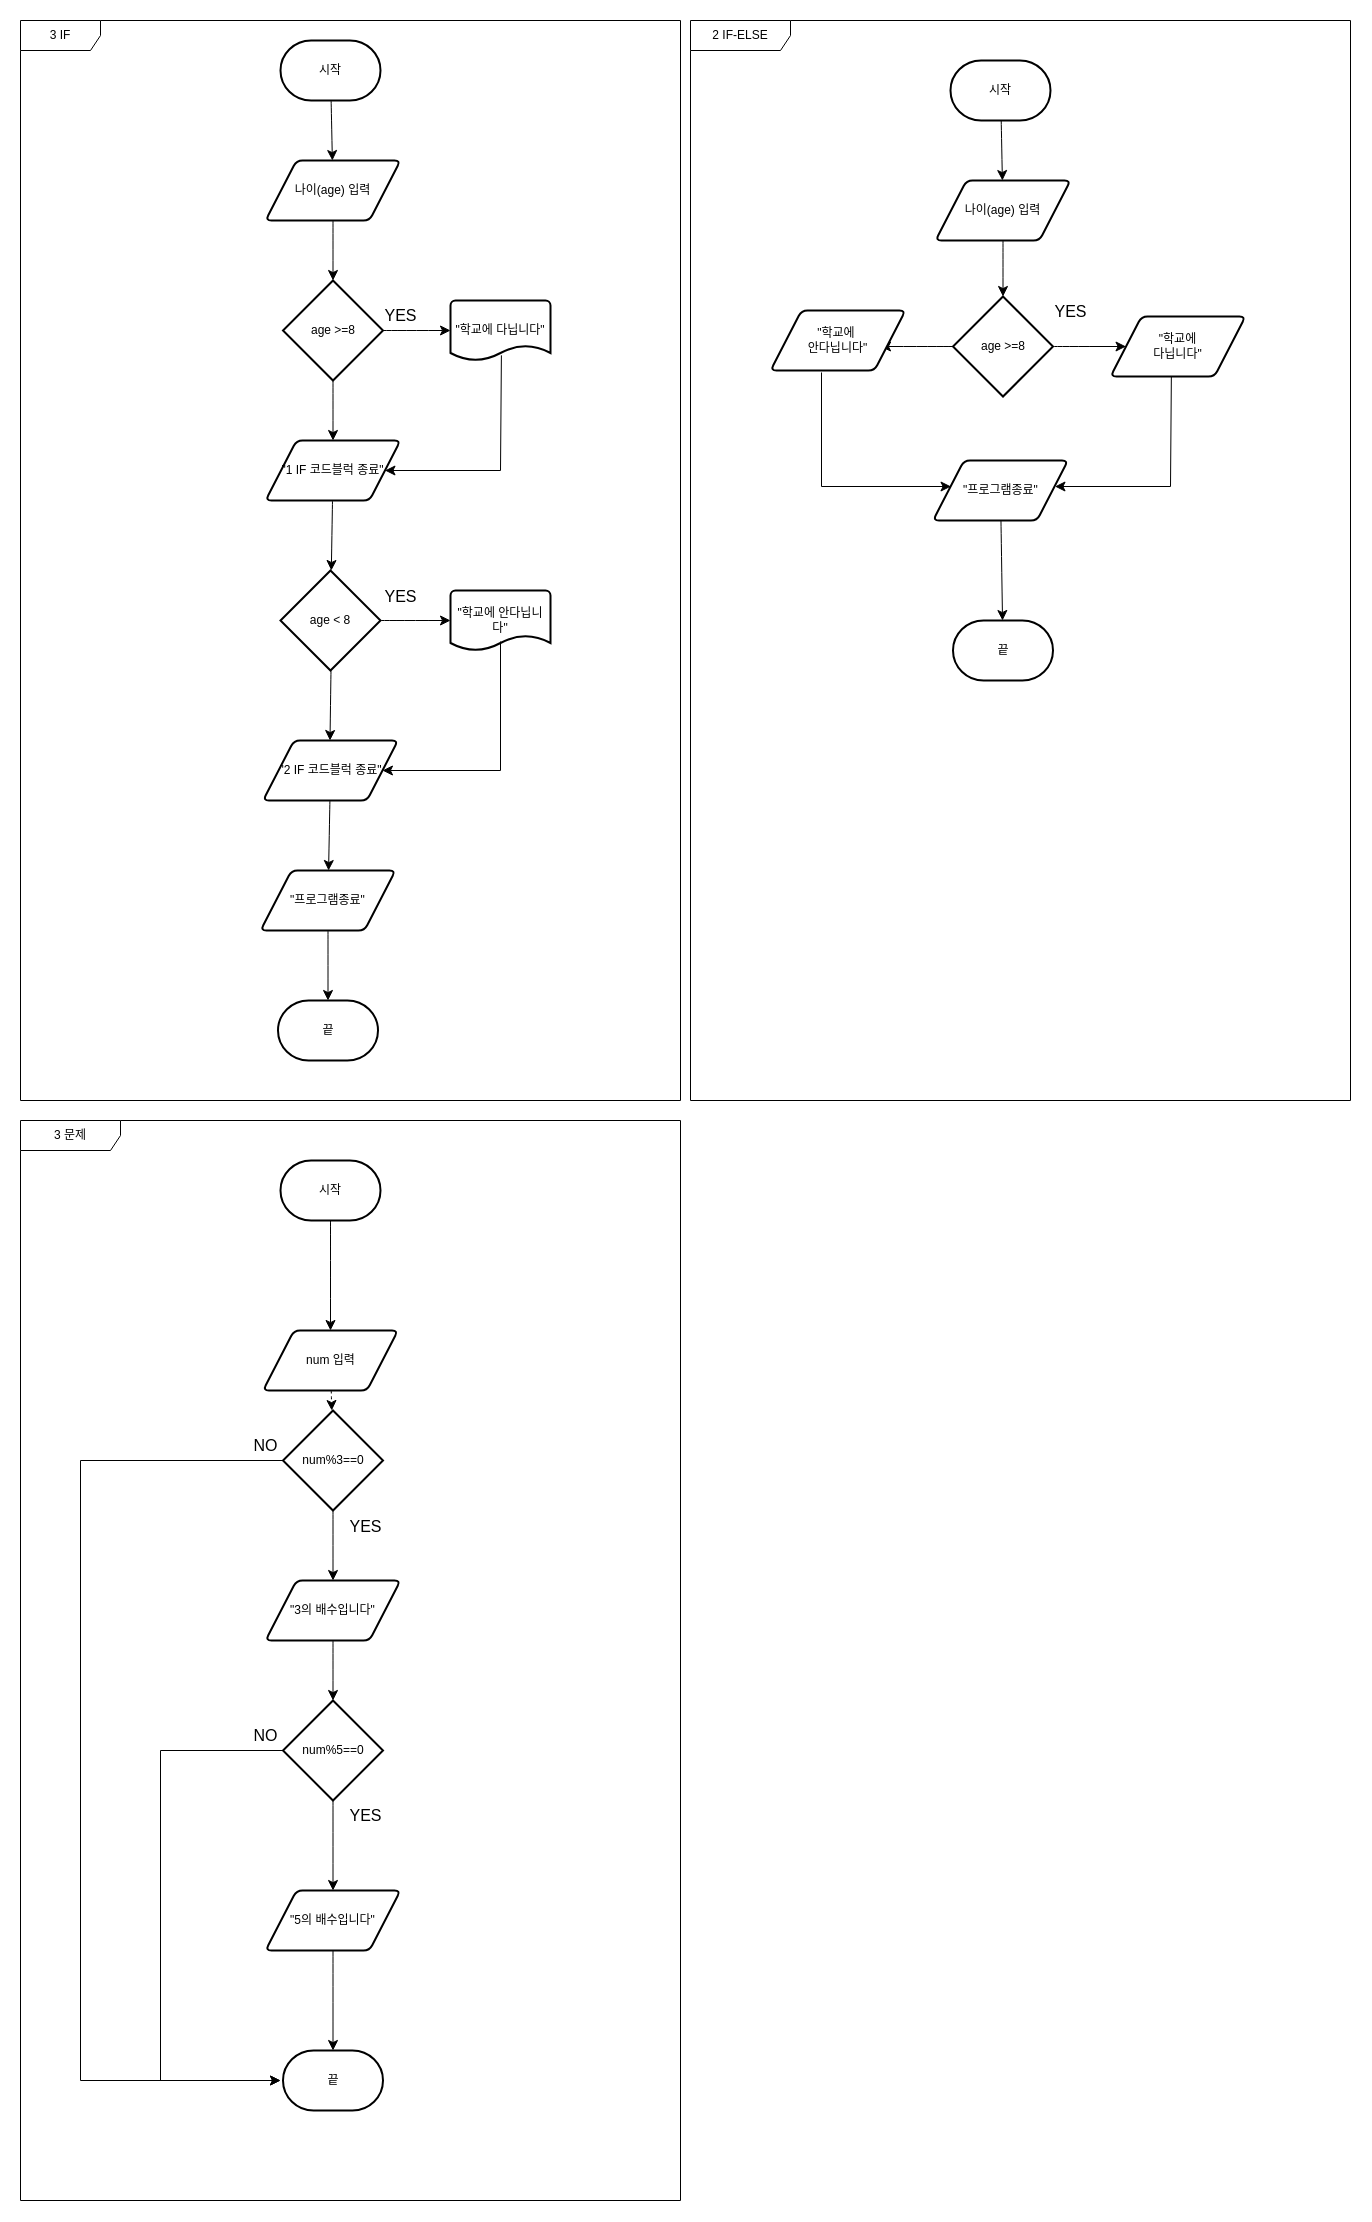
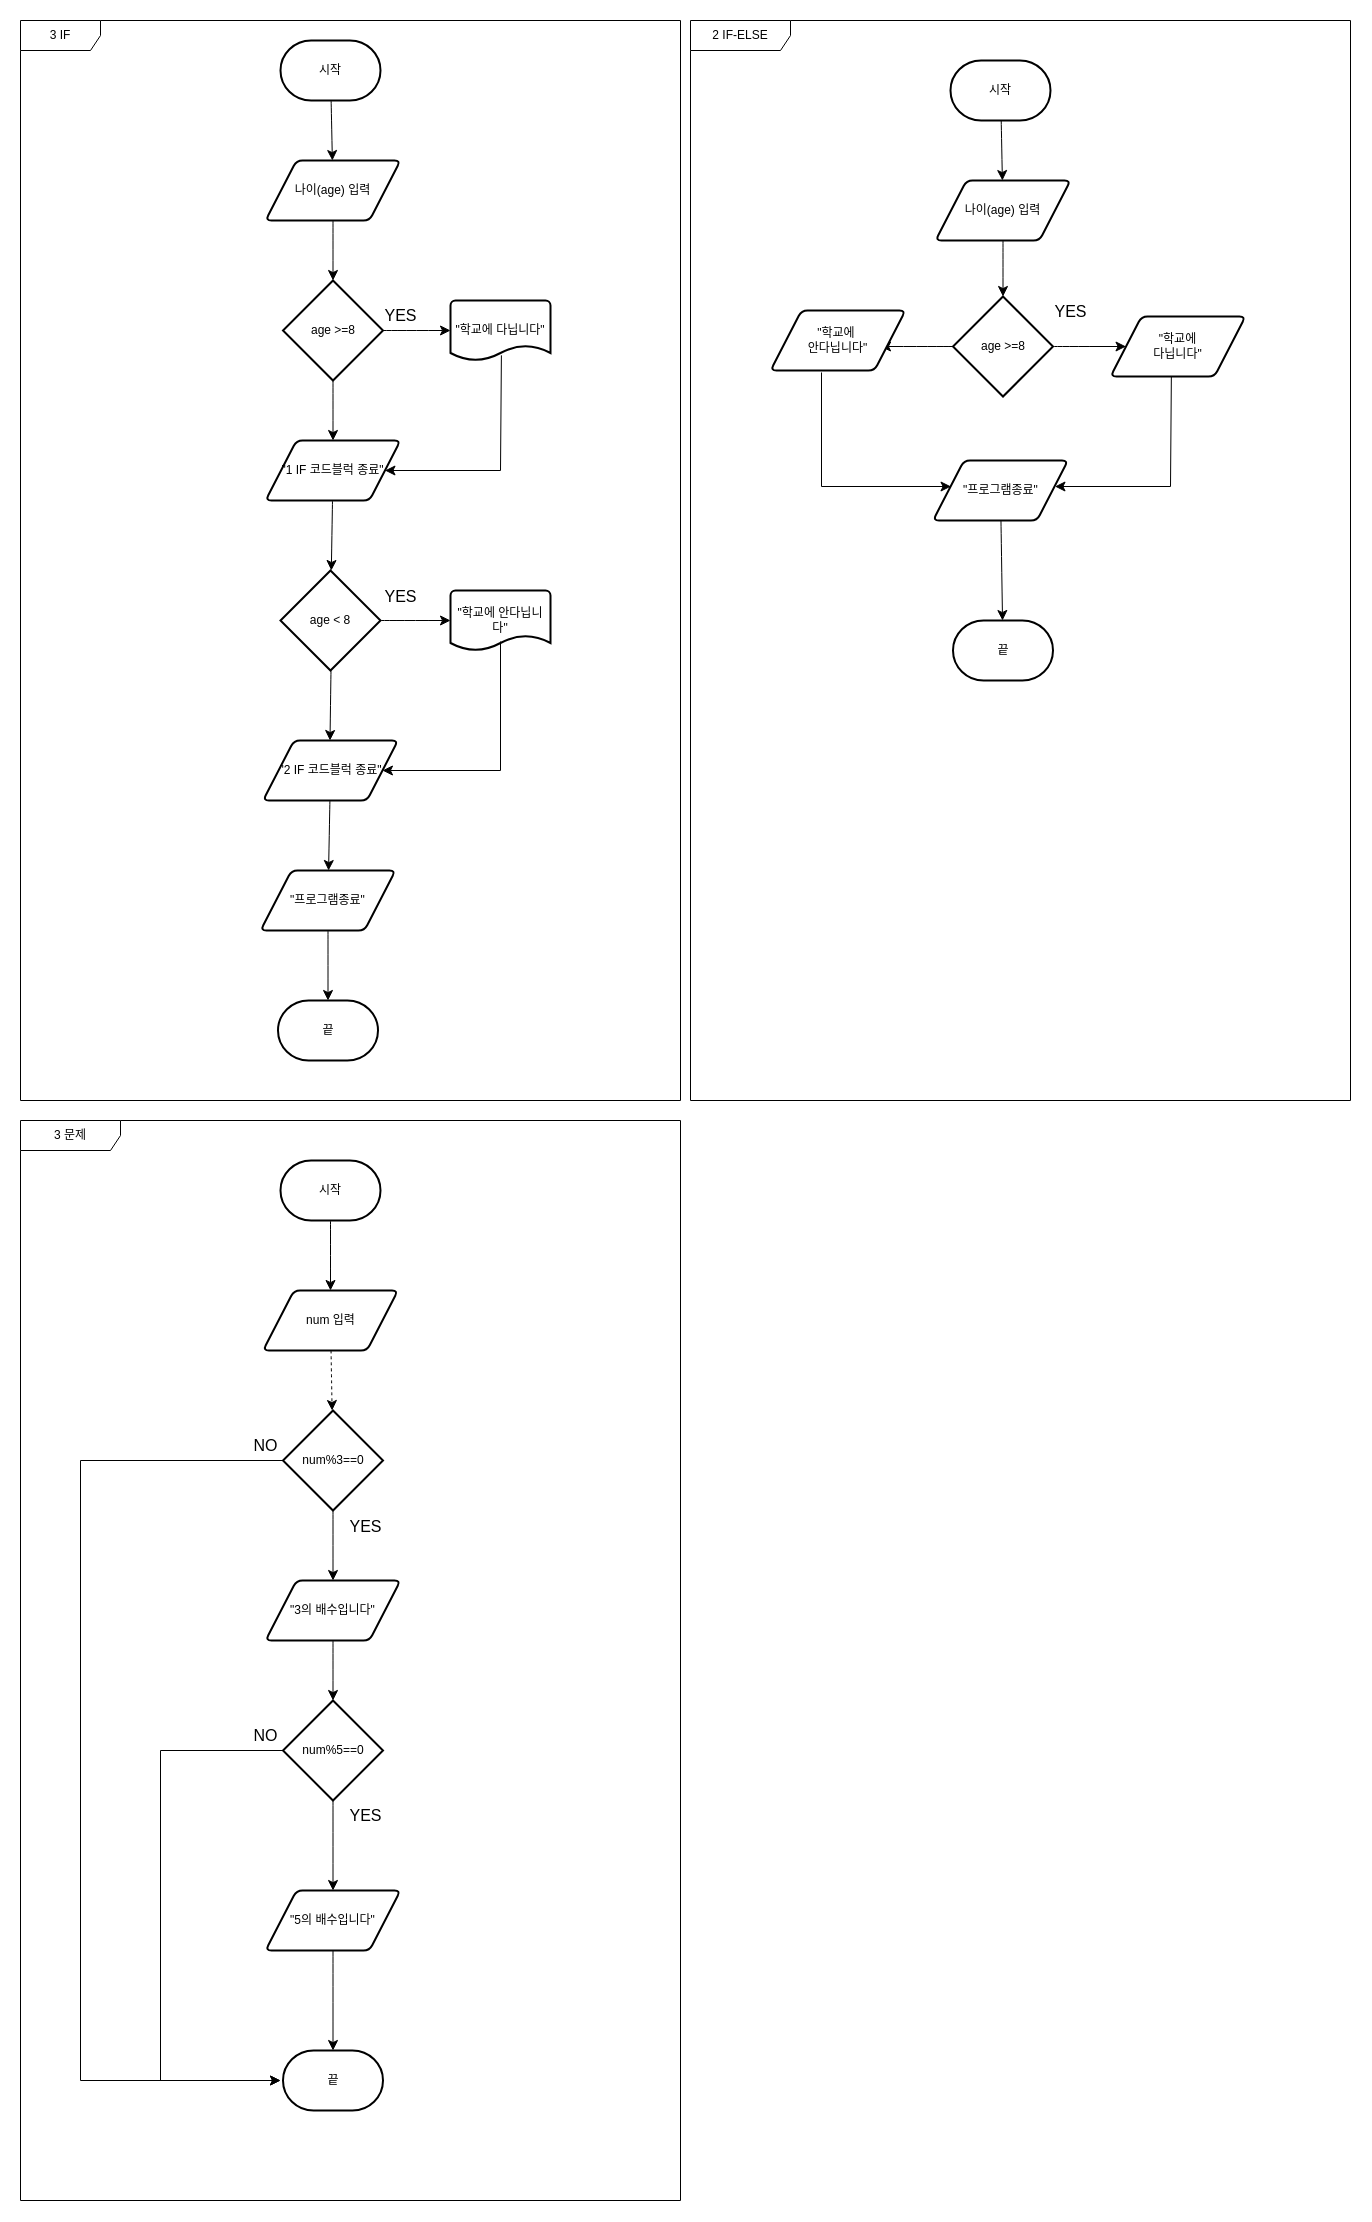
node "num 입력": moved (331, 1361) -> (331, 1321)
